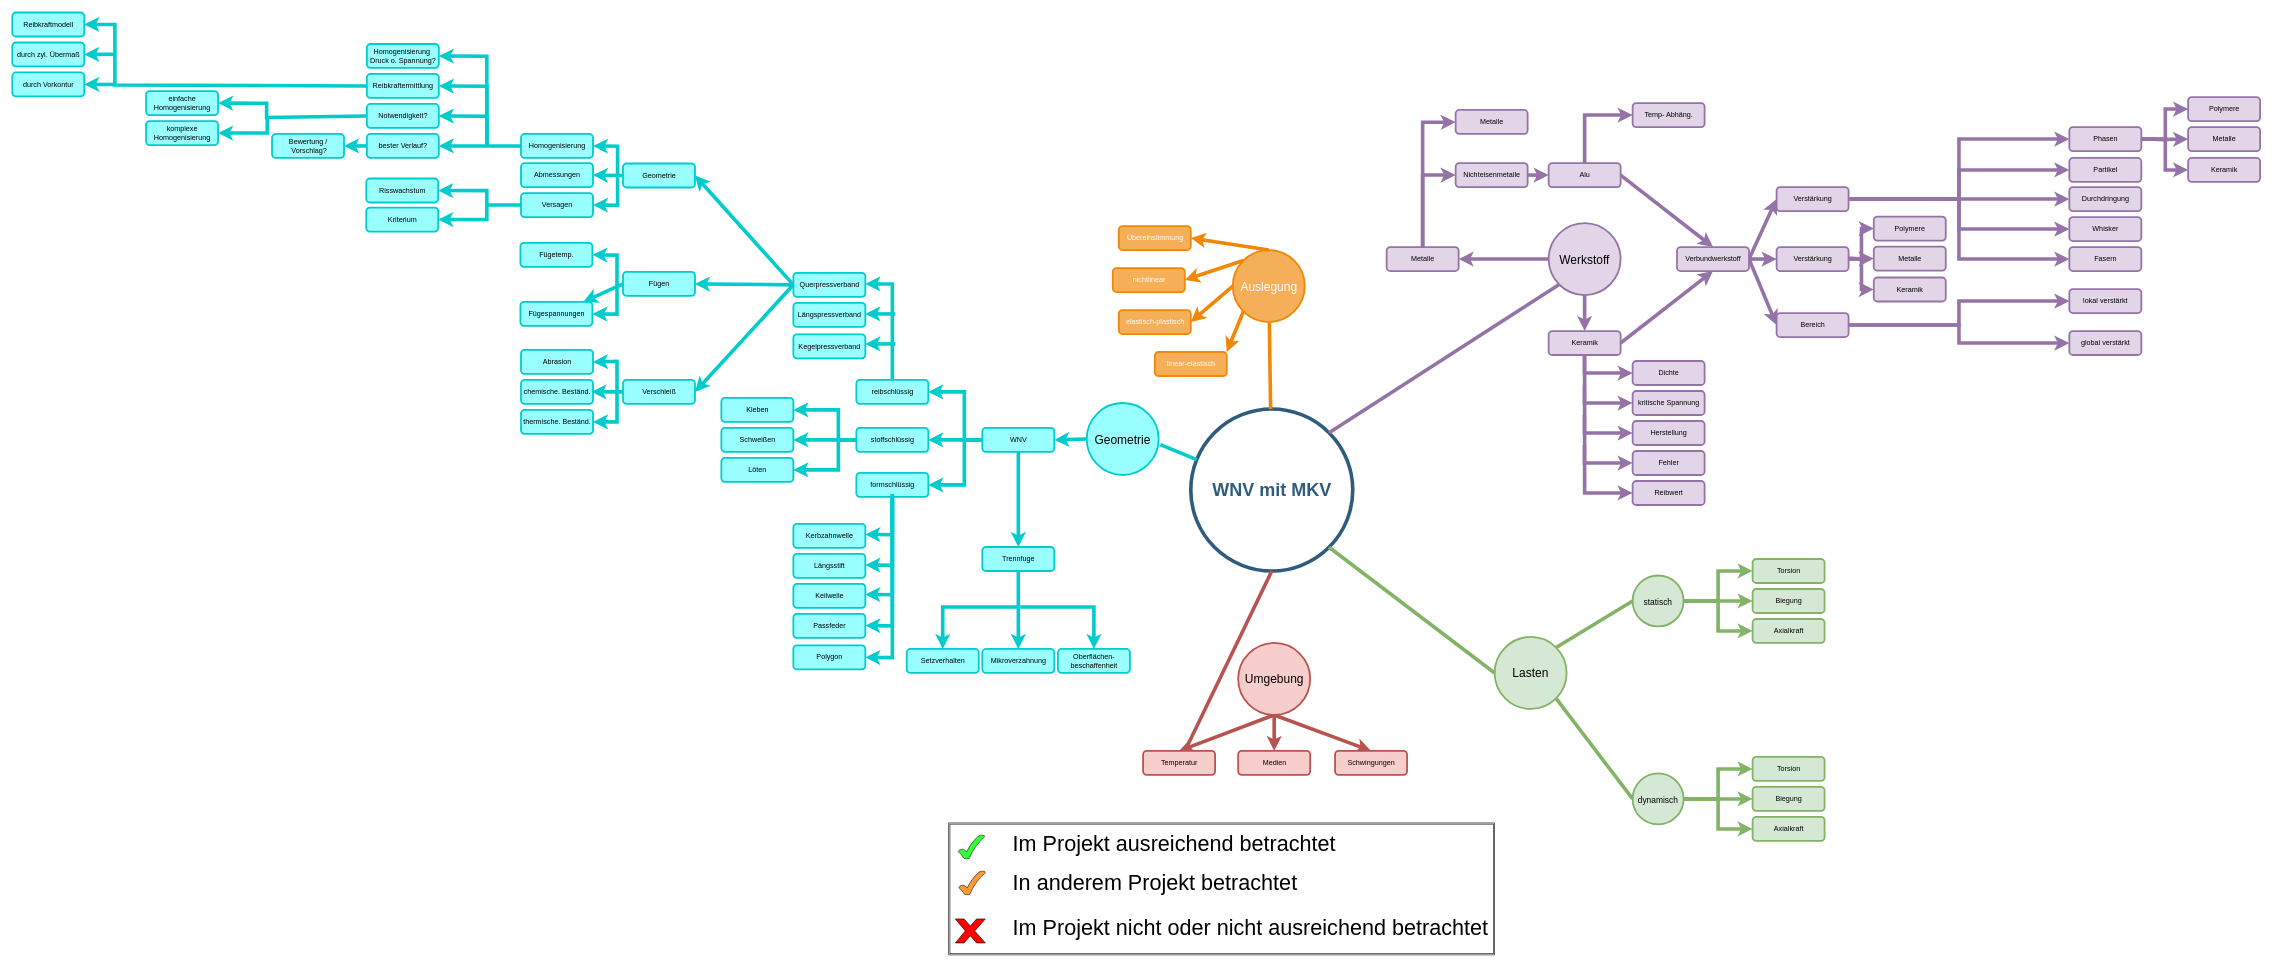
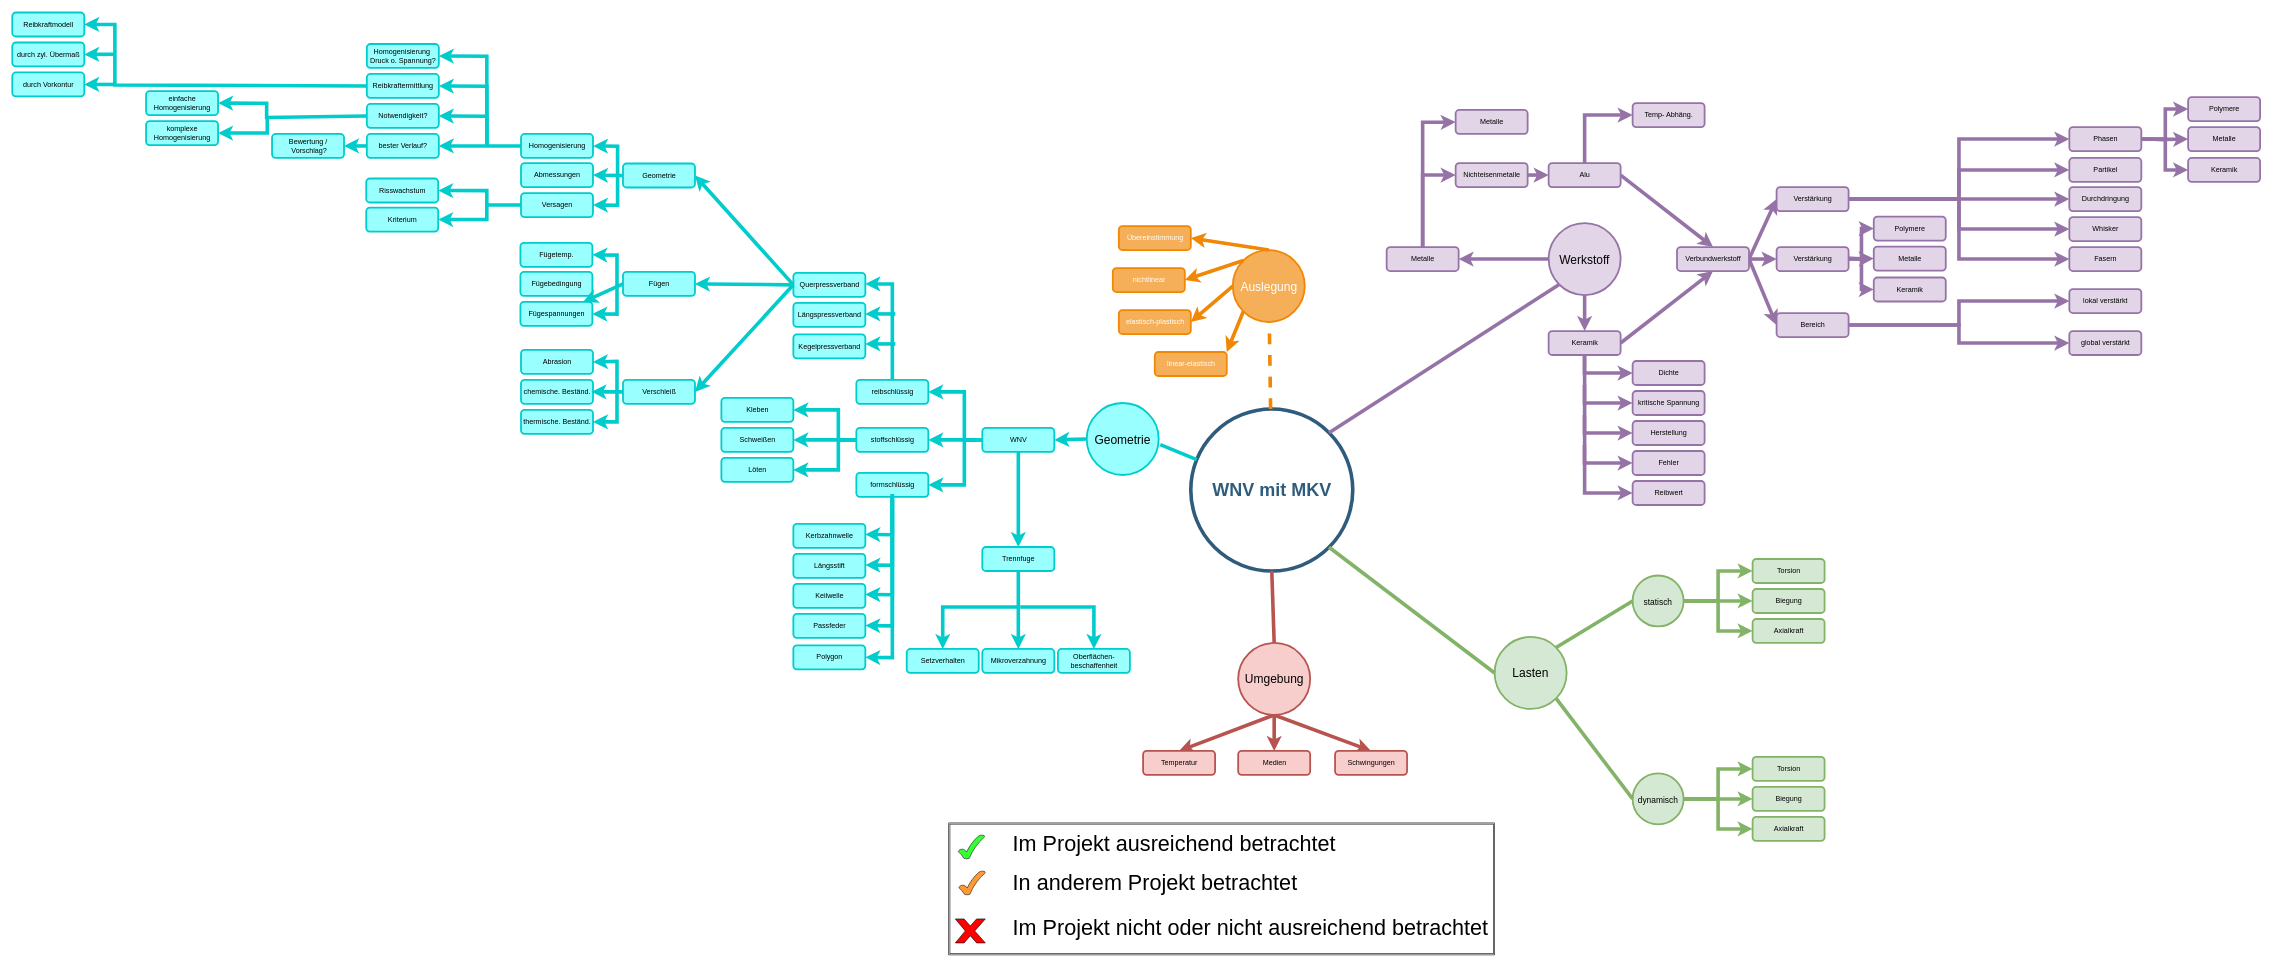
node "Fügebedingung": added
edge "Auslegung" -- "WNV mit MKV": style solid -> dashed
edge "WNV mit MKV" -- "Temperatur": now "WNV mit MKV" -- "Umgebung"
